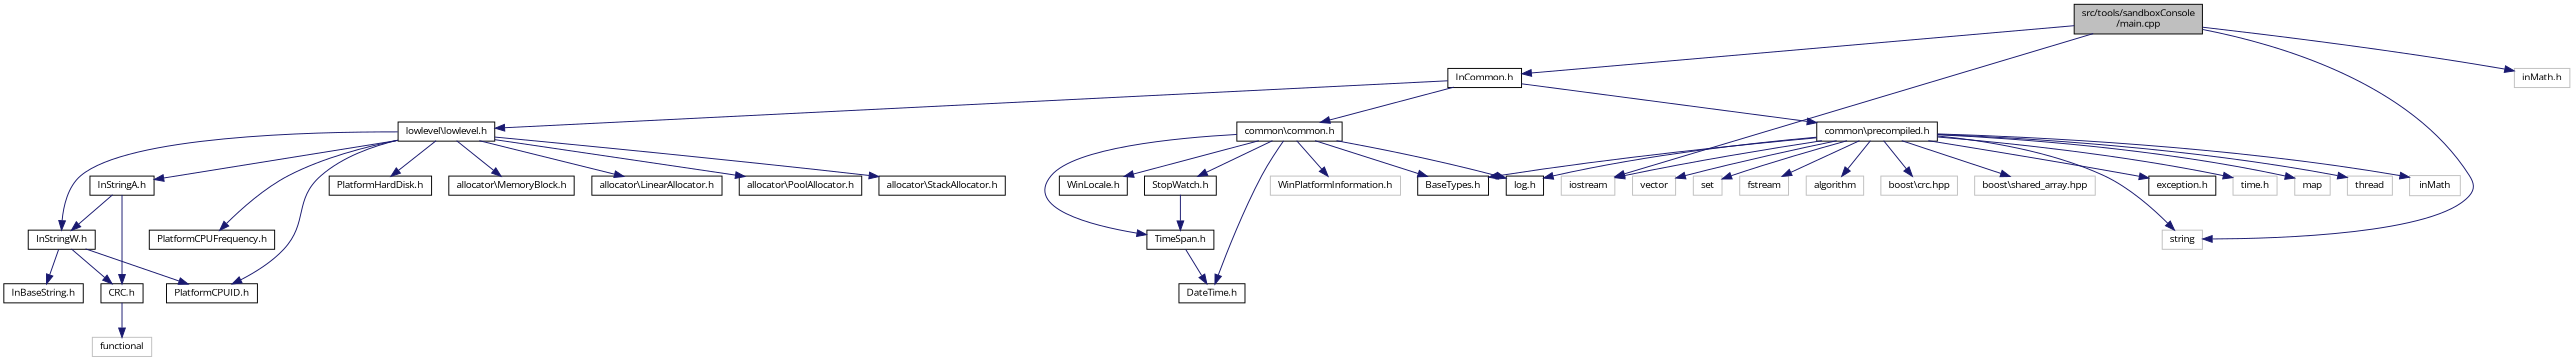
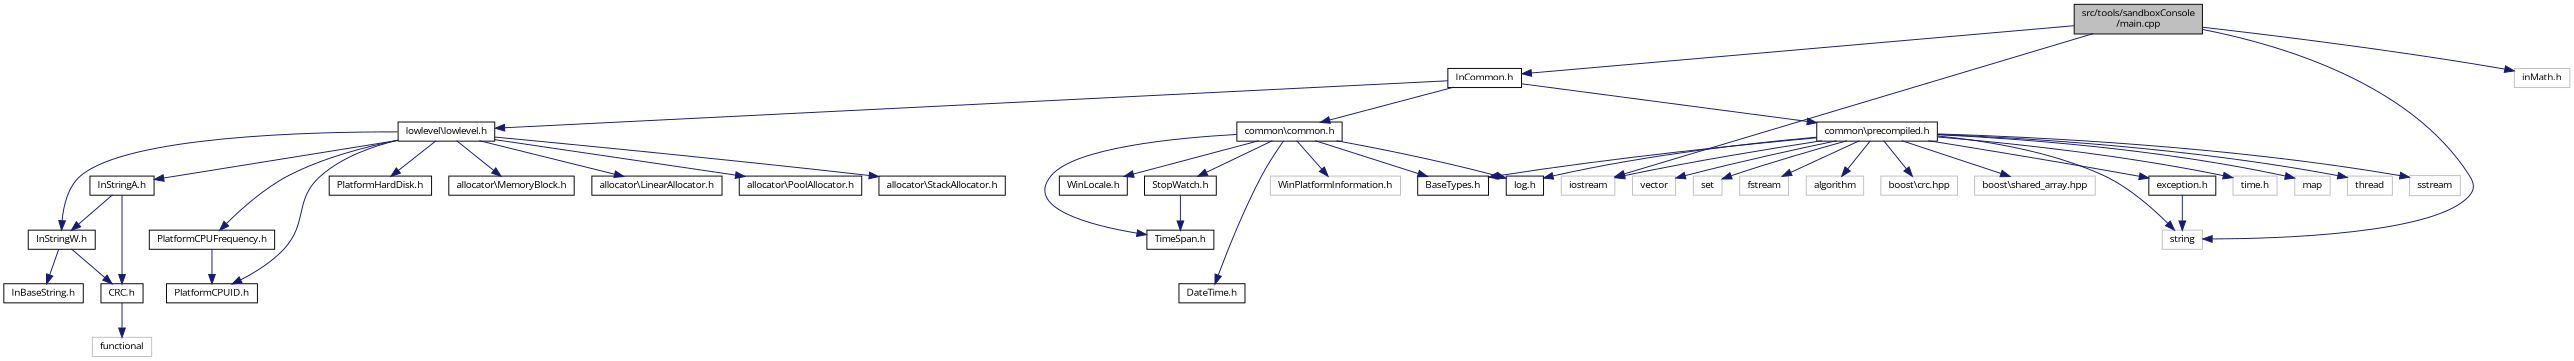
node "inMath": label "inMath" -> "sstream"
edge "exception.h" -> "string": added
edge "TimeSpan.h" -> "DateTime.h": removed
edge "InStringW.h" -> "PlatformCPUID.h": now "PlatformCPUFrequency.h" -> "PlatformCPUID.h"
